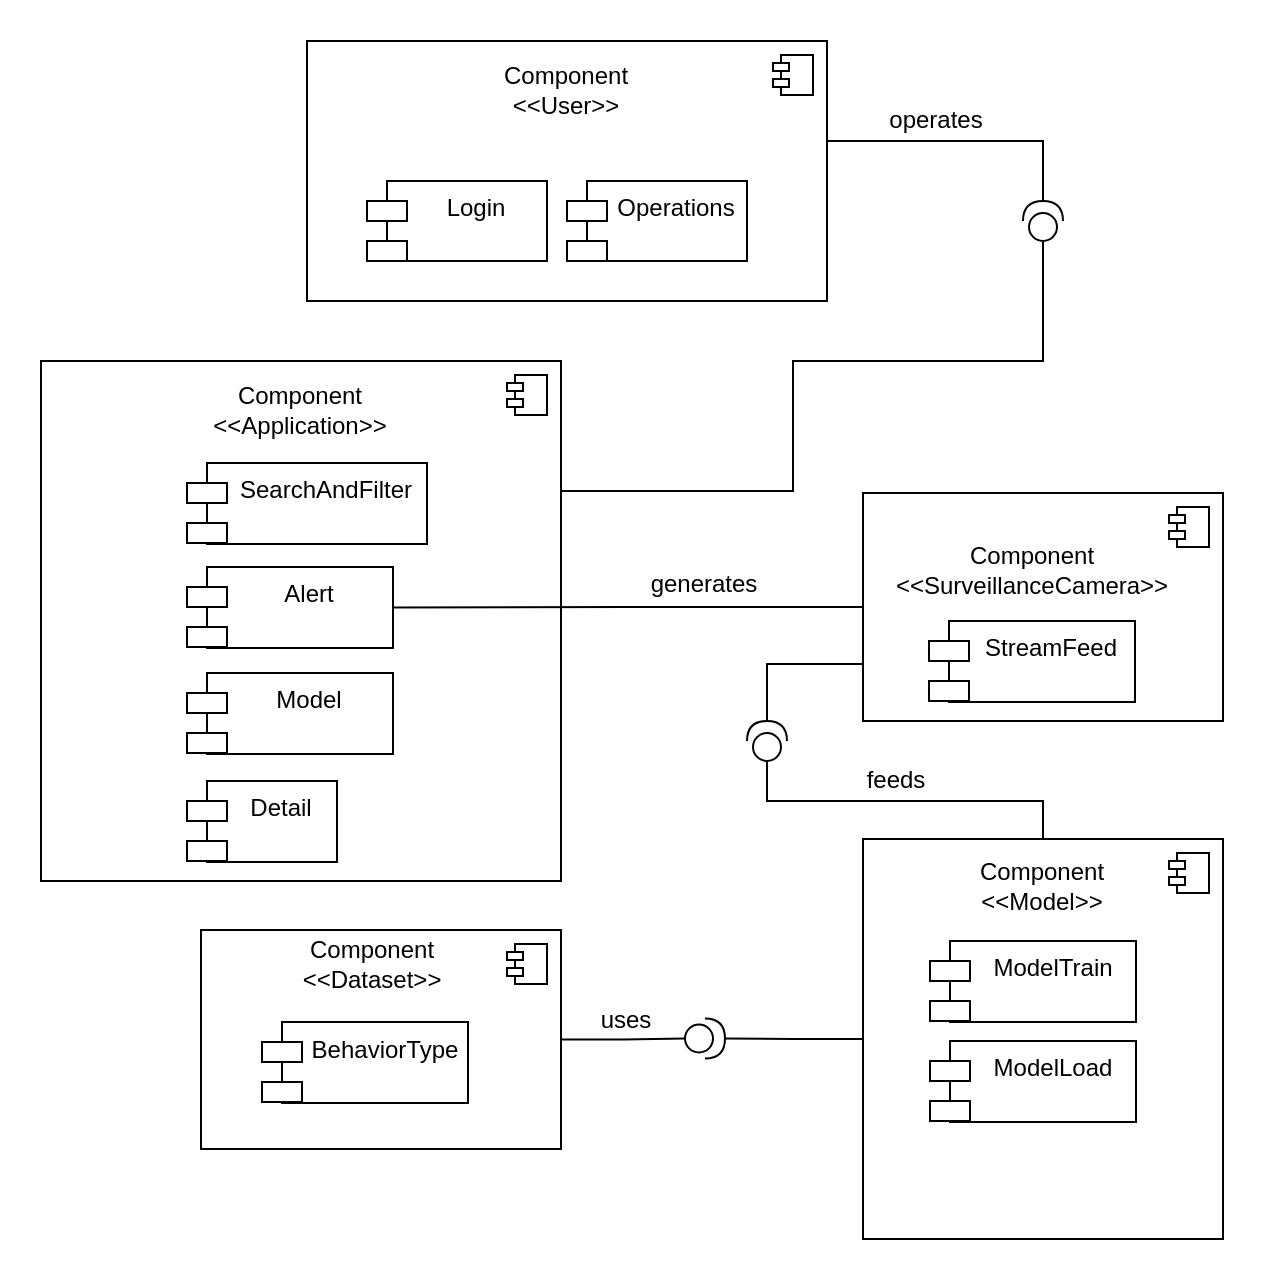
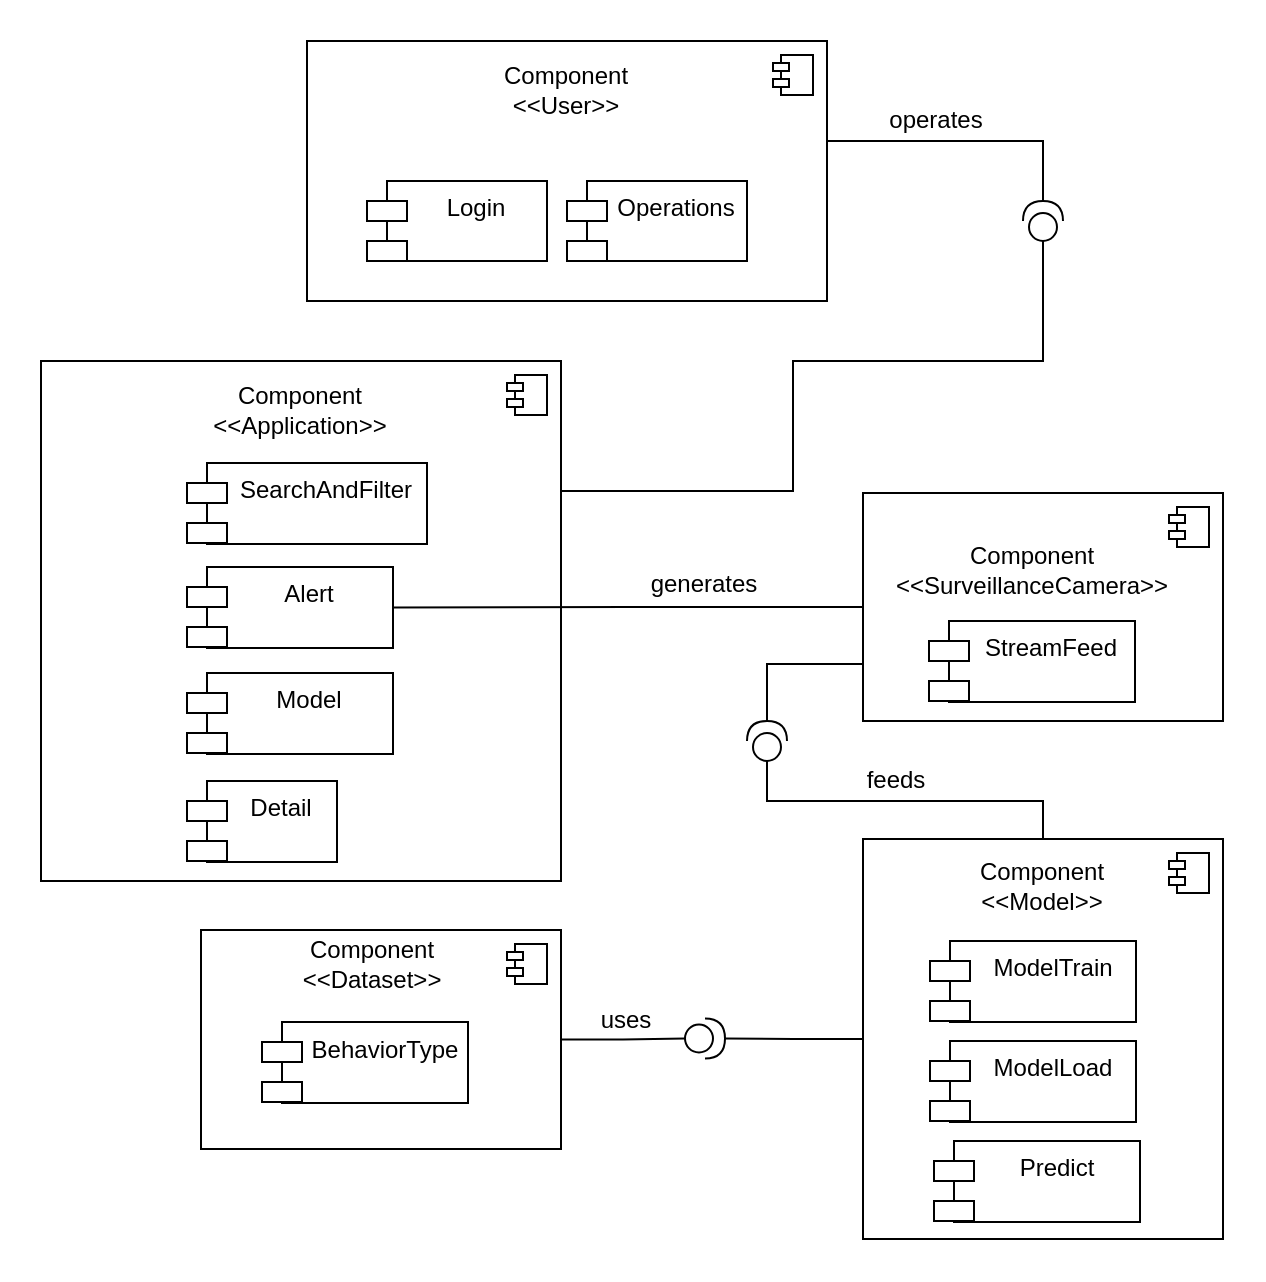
node "Predict": added
